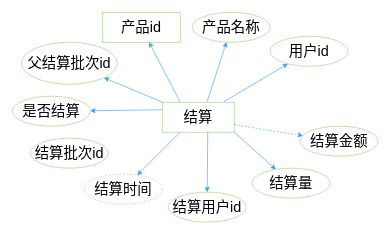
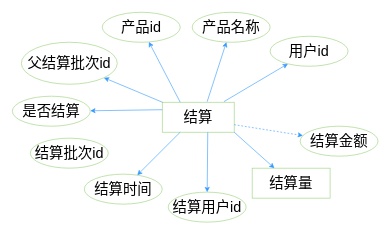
node "产品id": shape rectangle -> ellipse
node "结算量": shape ellipse -> rectangle
node "结算时间": style dashed -> solid
